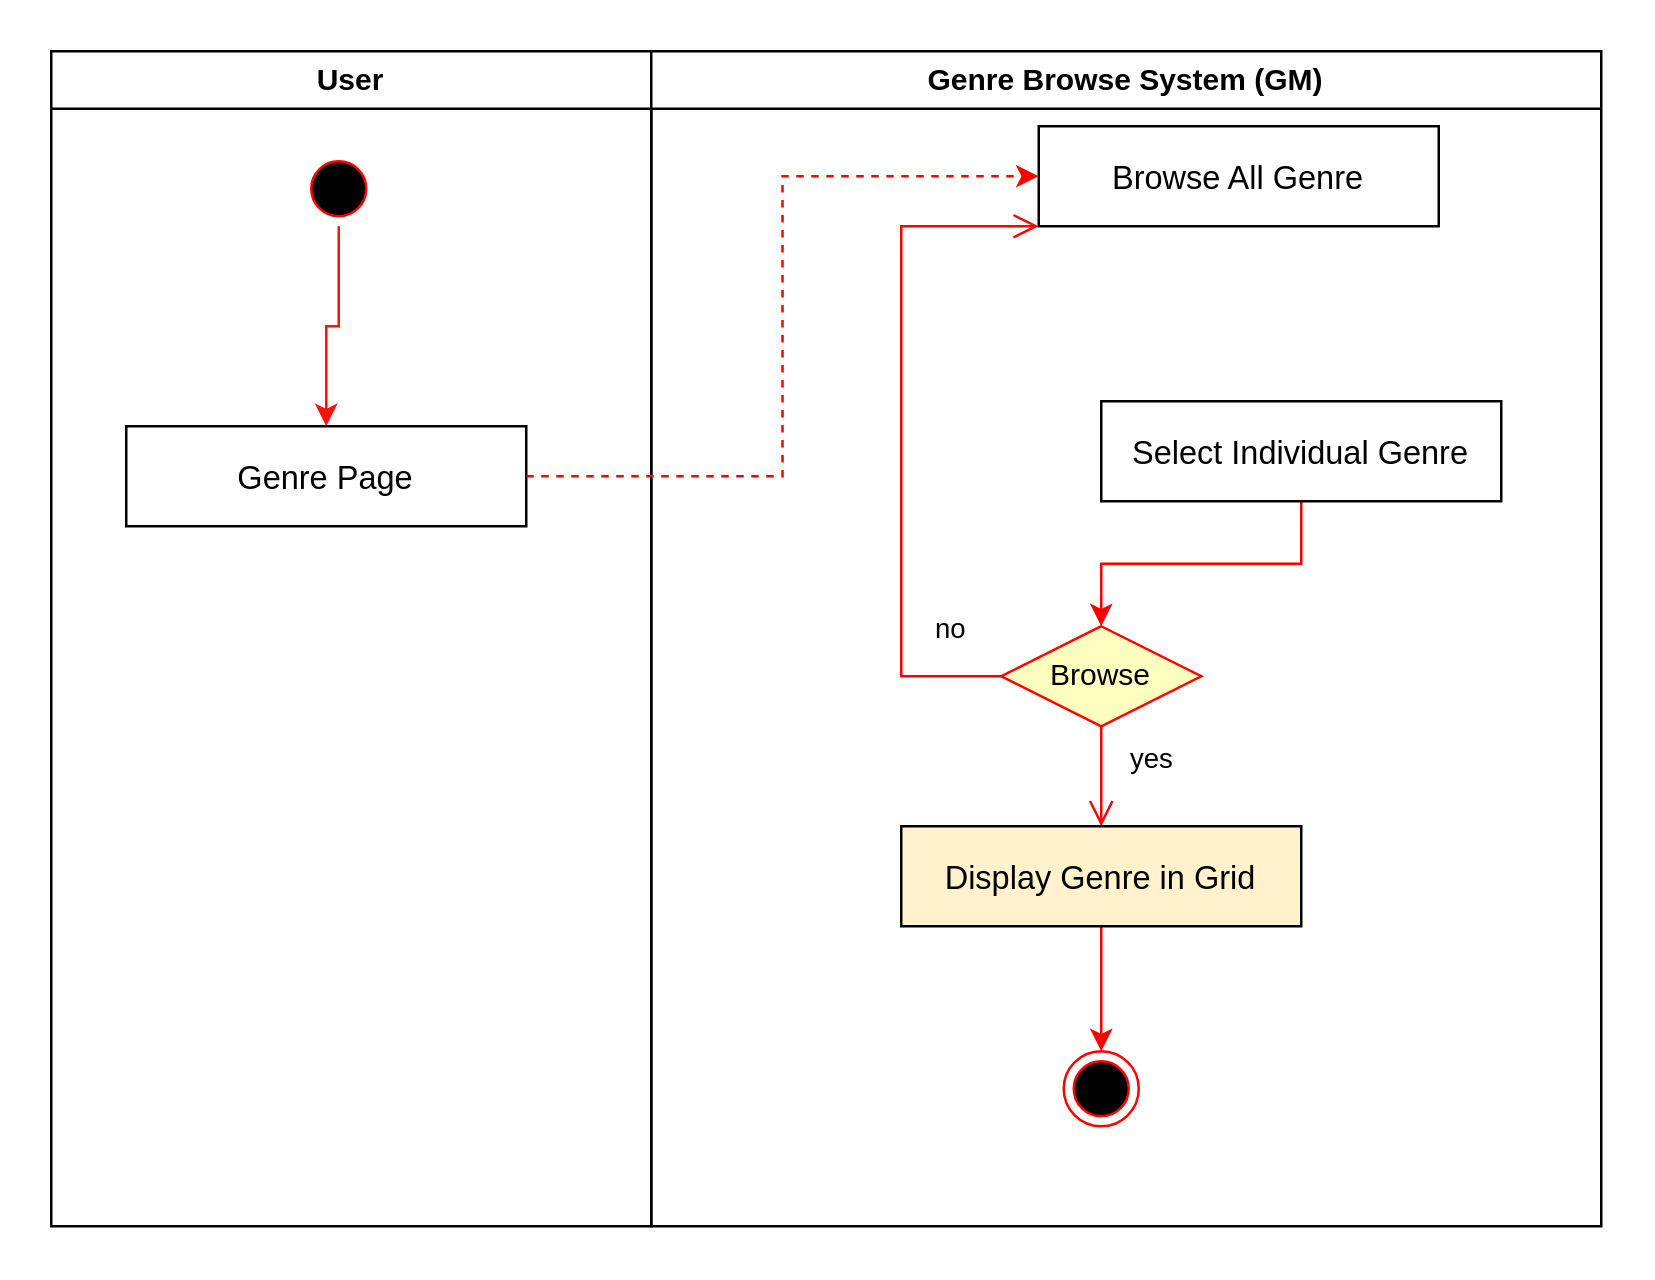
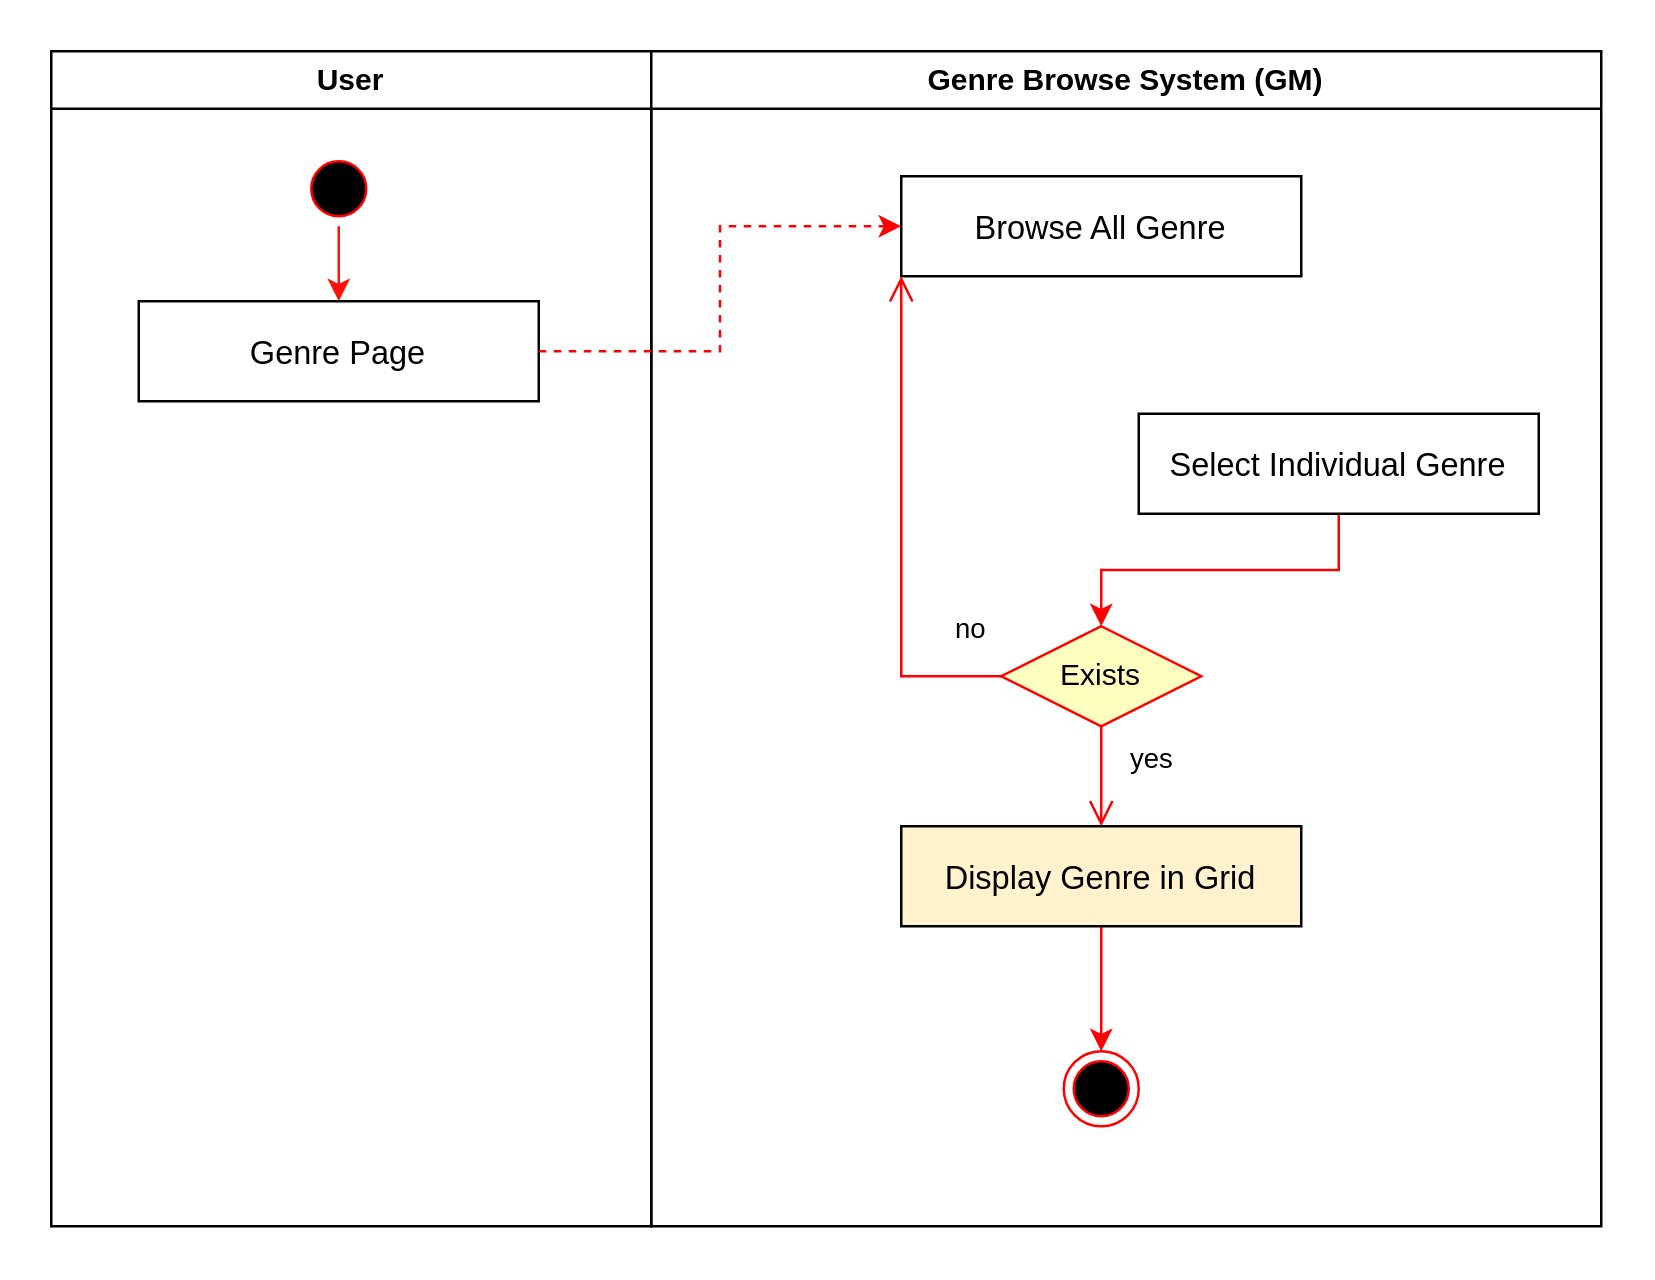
node "Browse All Genre": moved (1239, 176) -> (1101, 226)
node "Select Individual Genre": moved (1301, 451) -> (1339, 464)
node "Genre Page": moved (326, 476) -> (339, 351)
node "Browse": label "Browse" -> "Exists"
